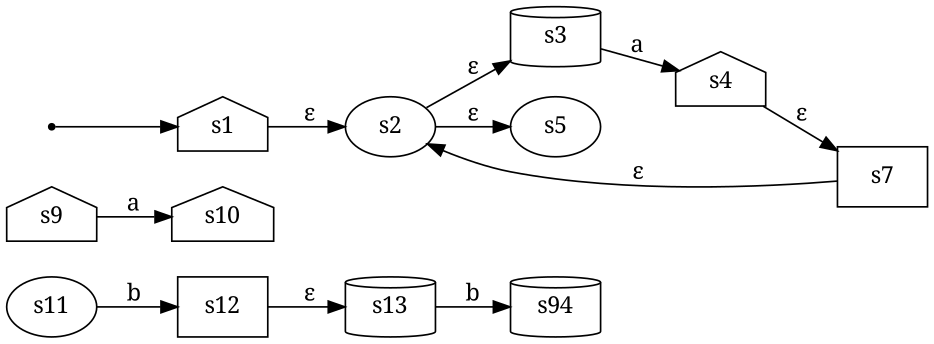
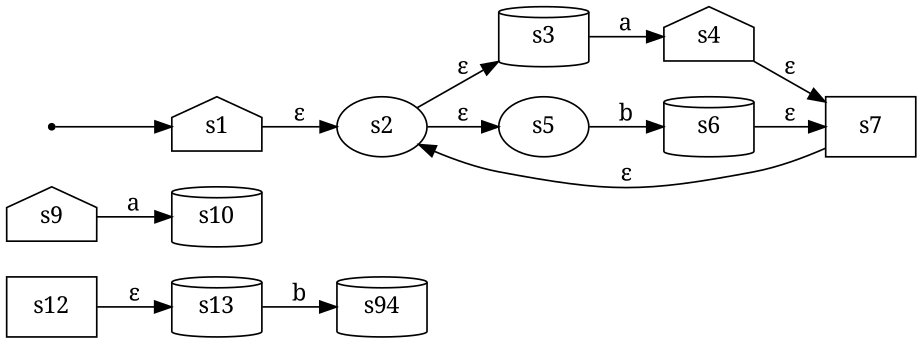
node "s6": added
node "s10": shape house -> cylinder
node "s11": removed
